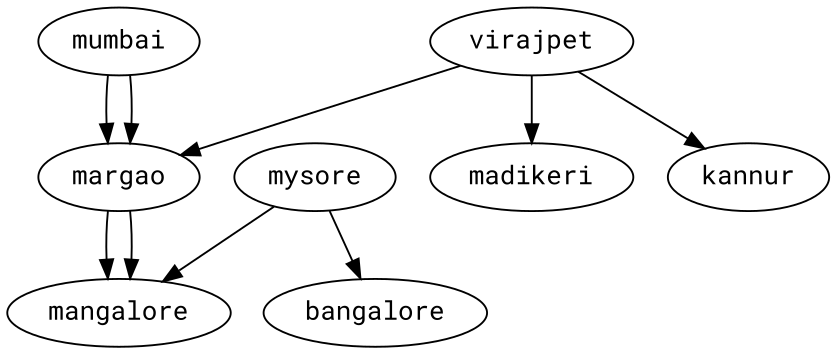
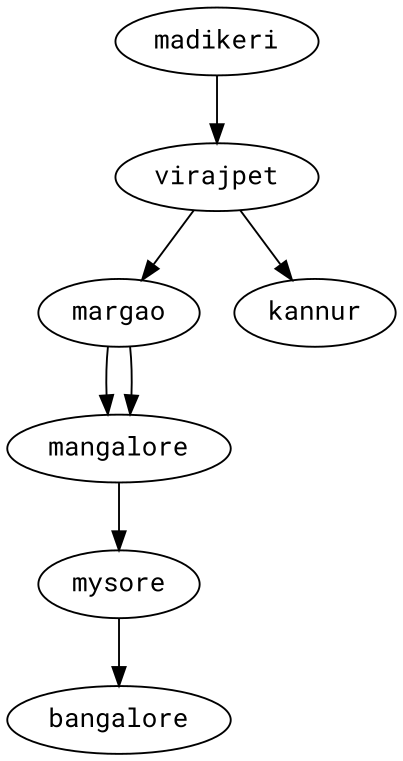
node "mumbai": removed
edge "virajpet" -> "madikeri": reversed
edge "mysore" -> "mangalore": reversed
